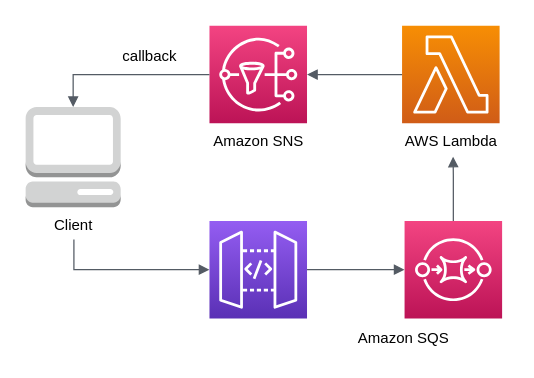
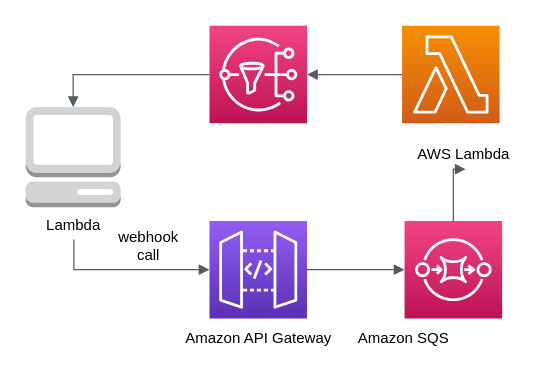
node "callback": removed
node "Amazon SNS": removed
node "AWS Lambda": moved (451, 142) -> (463, 154)
node "Client": label "Client" -> "Lambda"
node "webhook call": added
node "Amazon API Gateway": added
